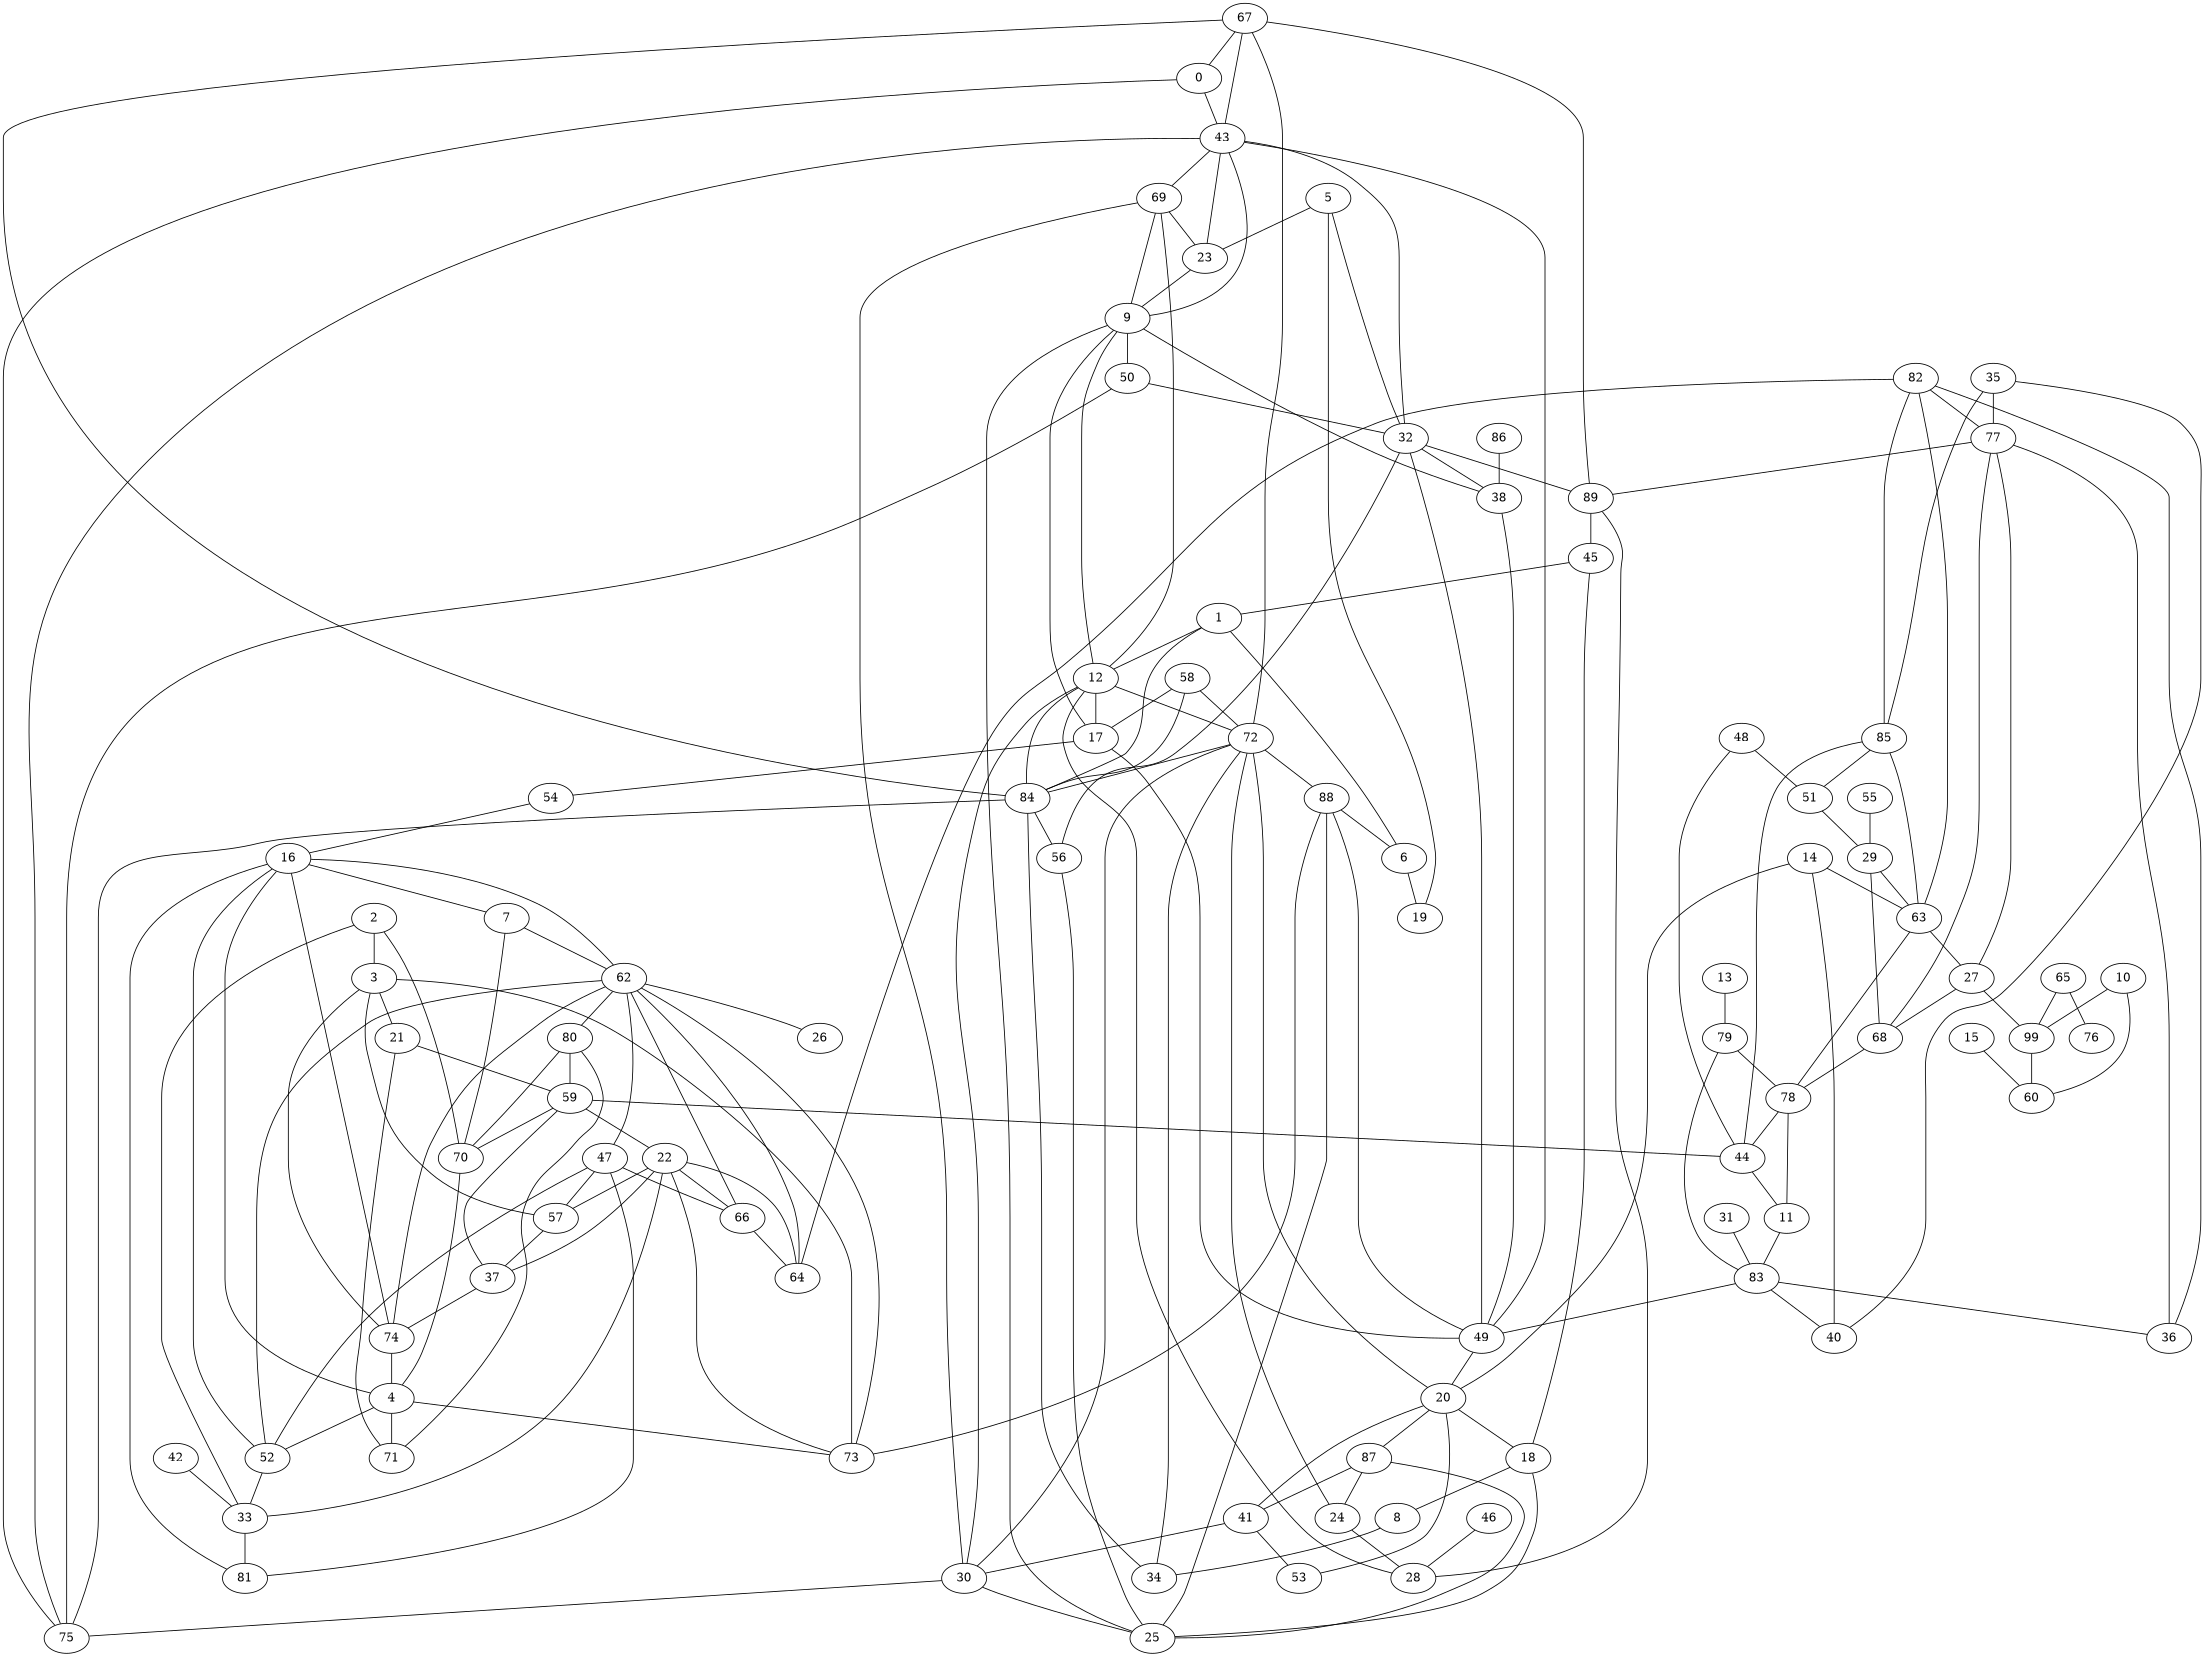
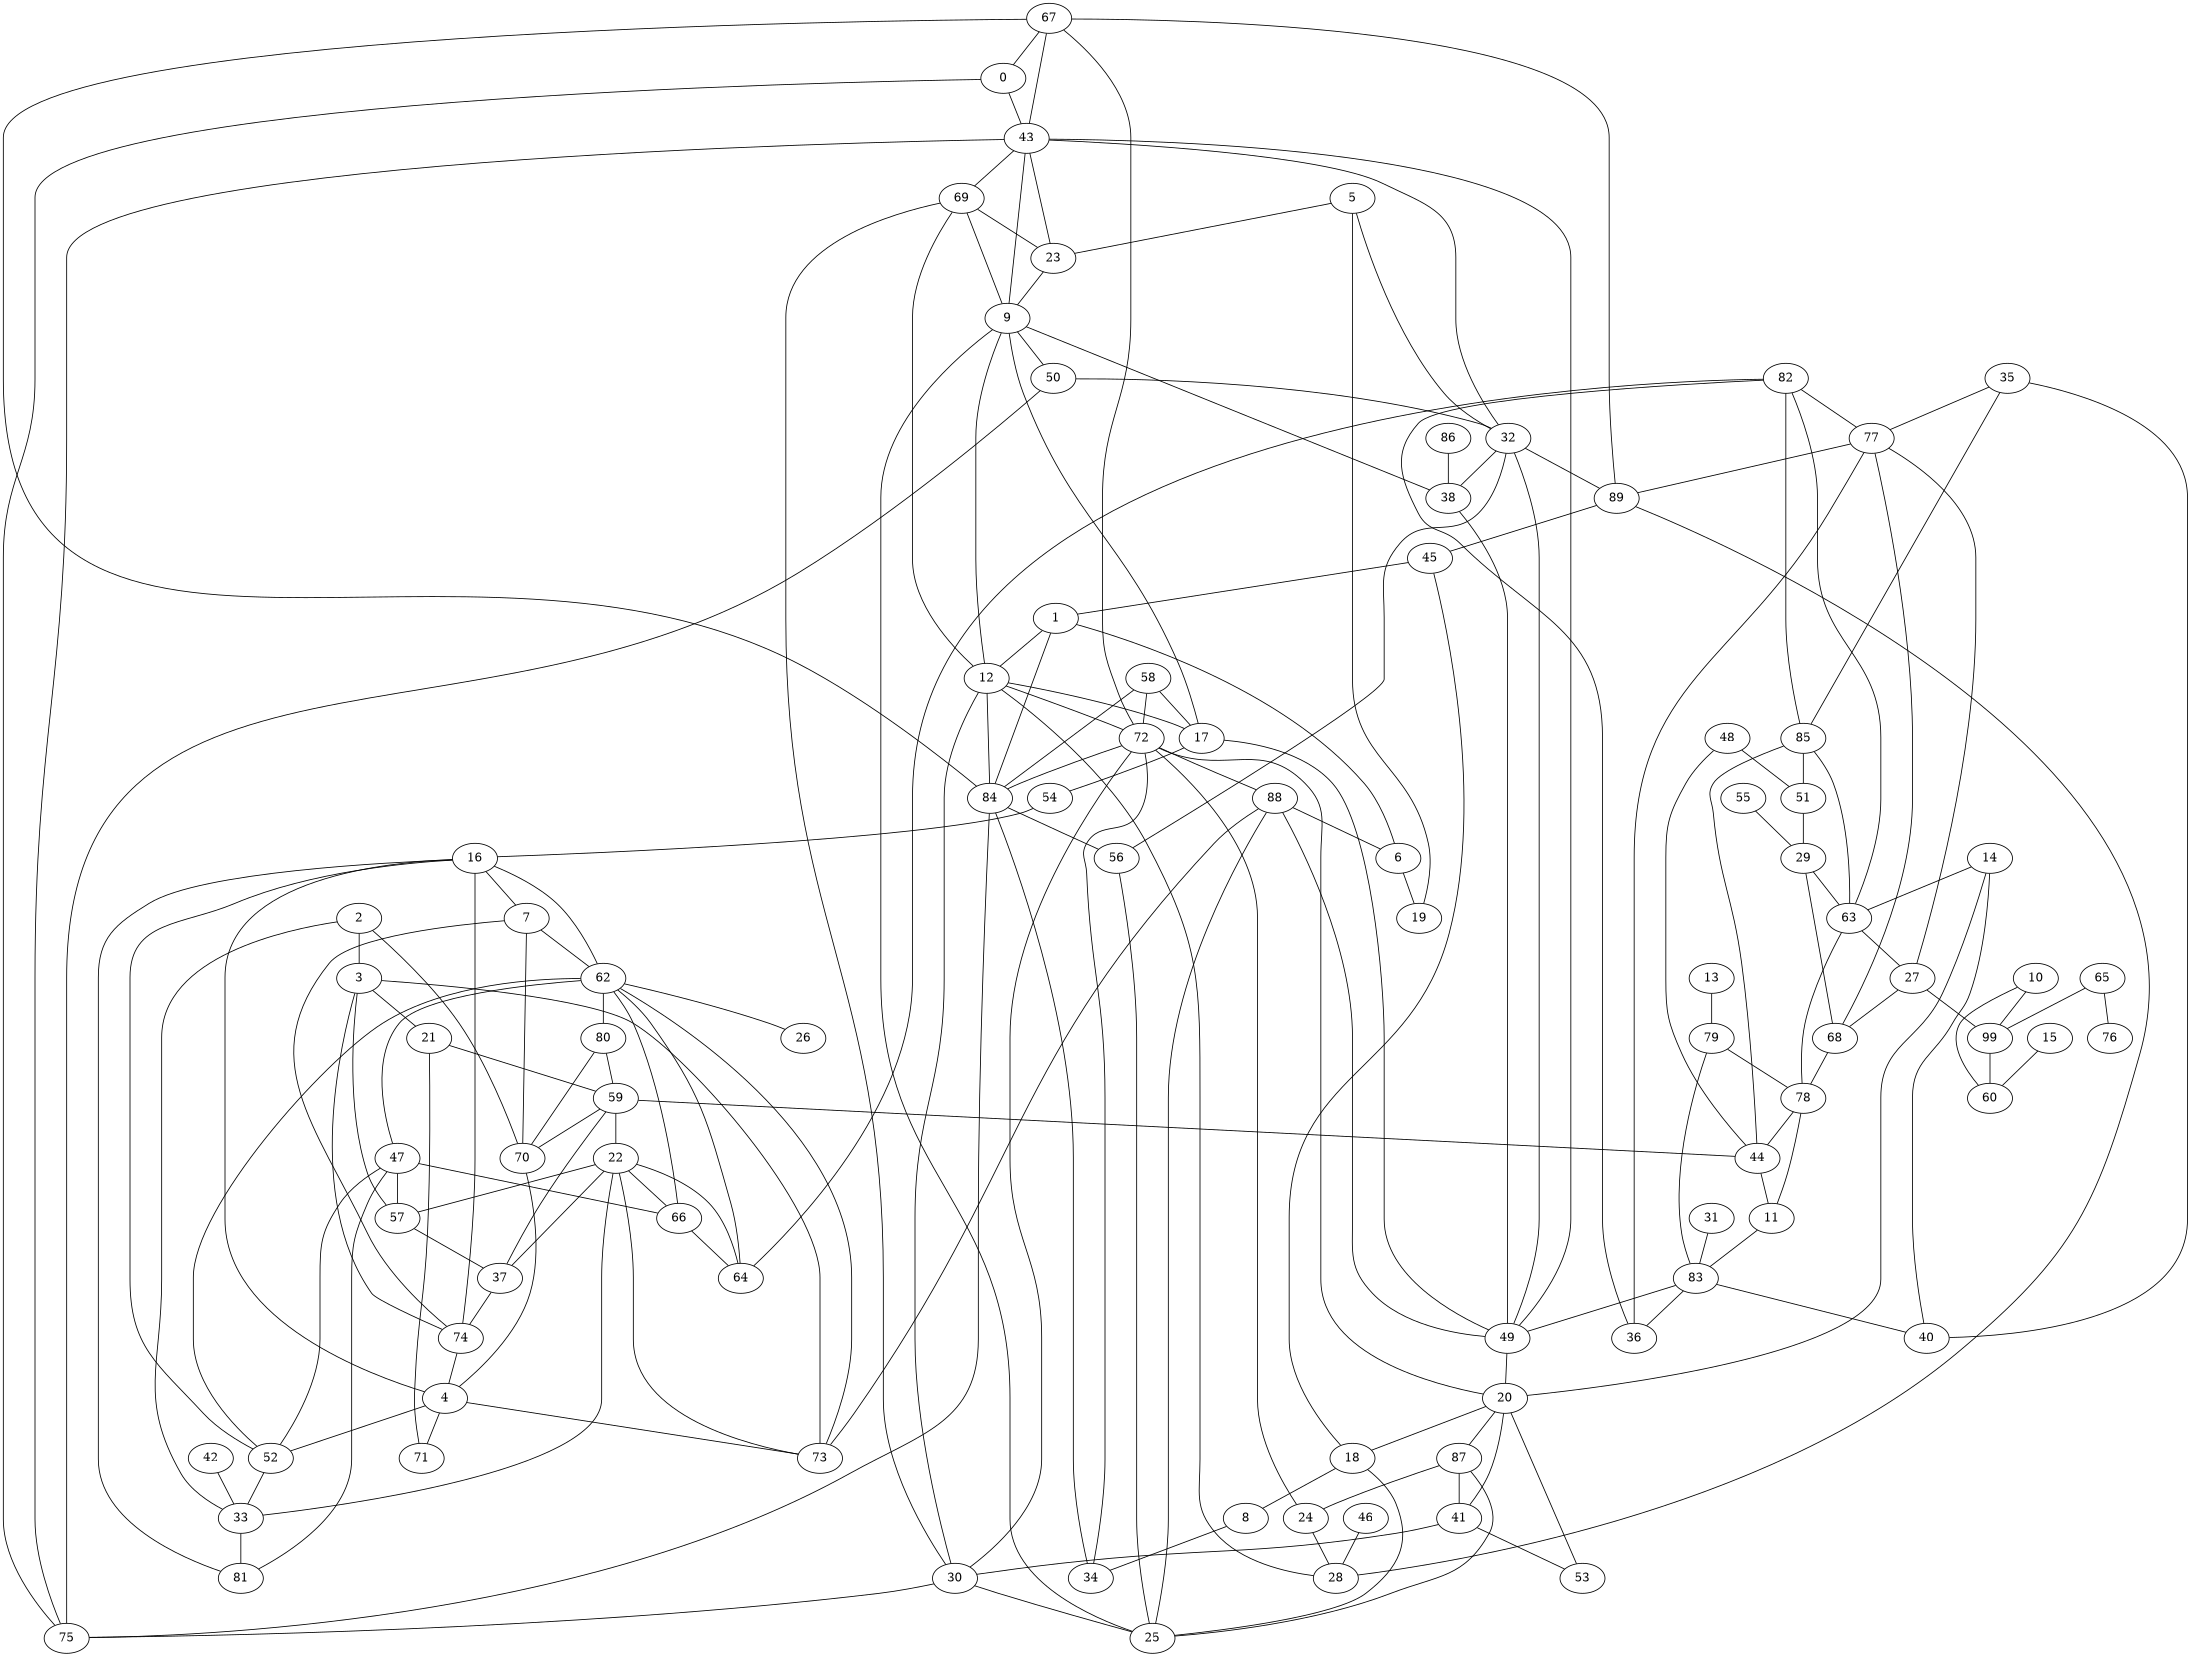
edge "62" -- "74": now "7" -- "74"
edge "80" -- "71": removed
